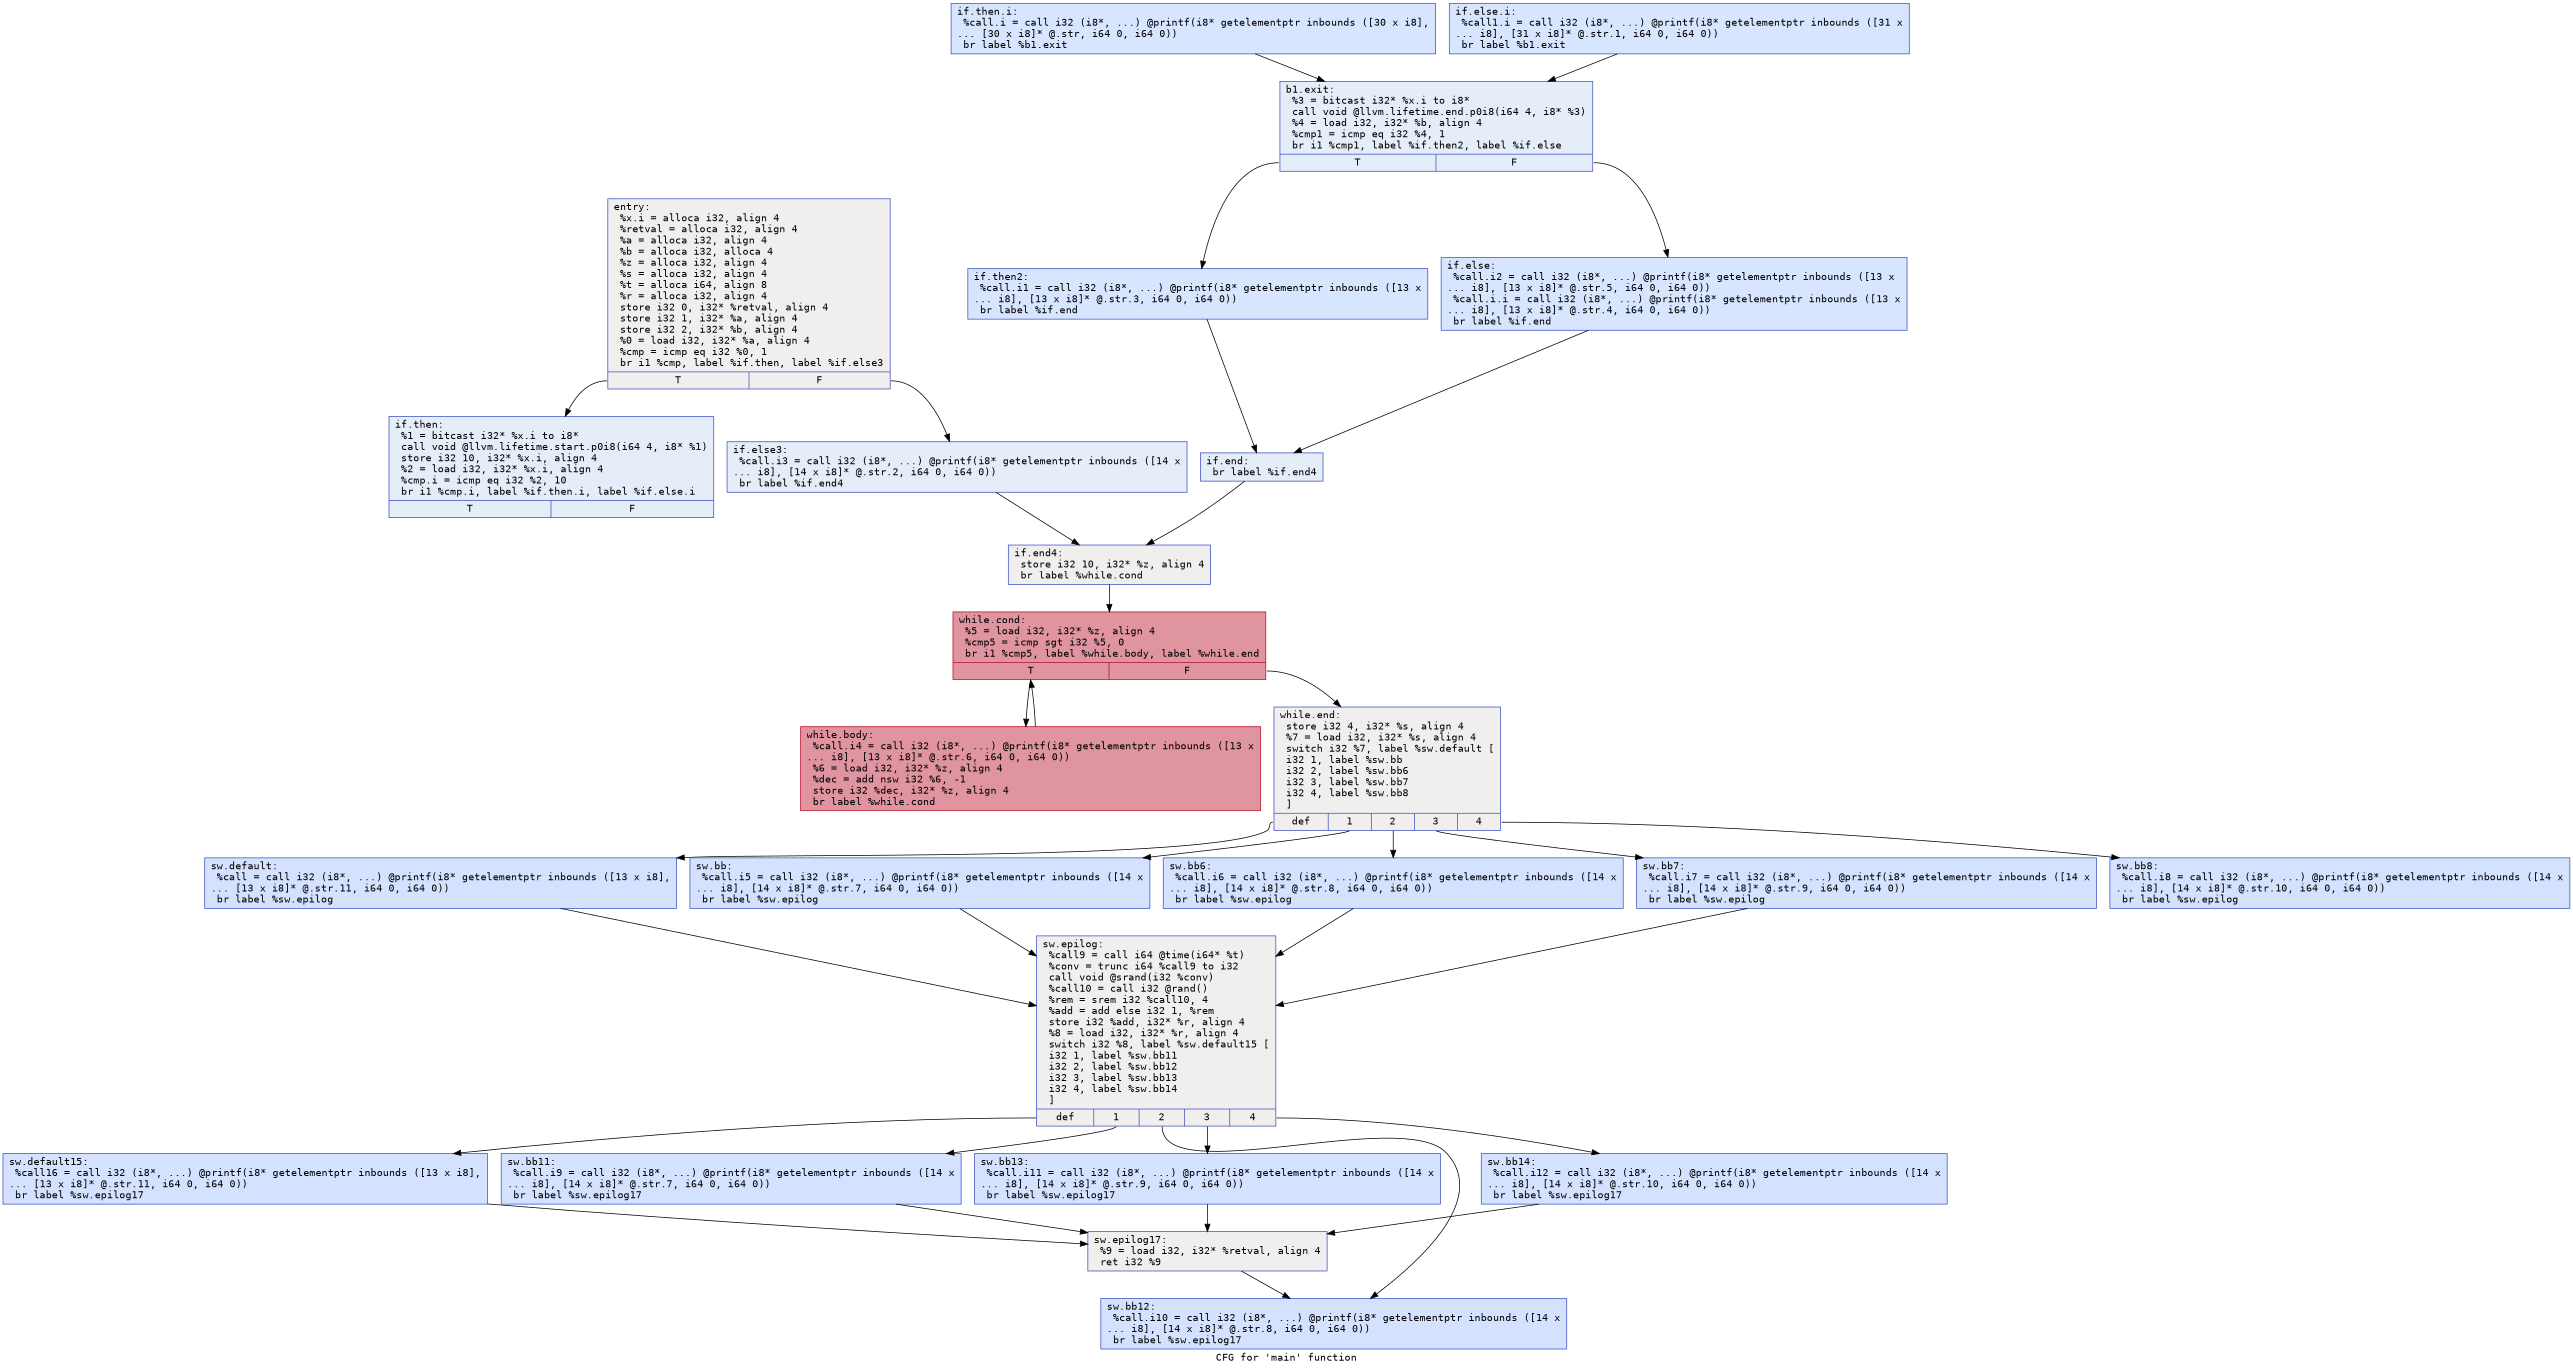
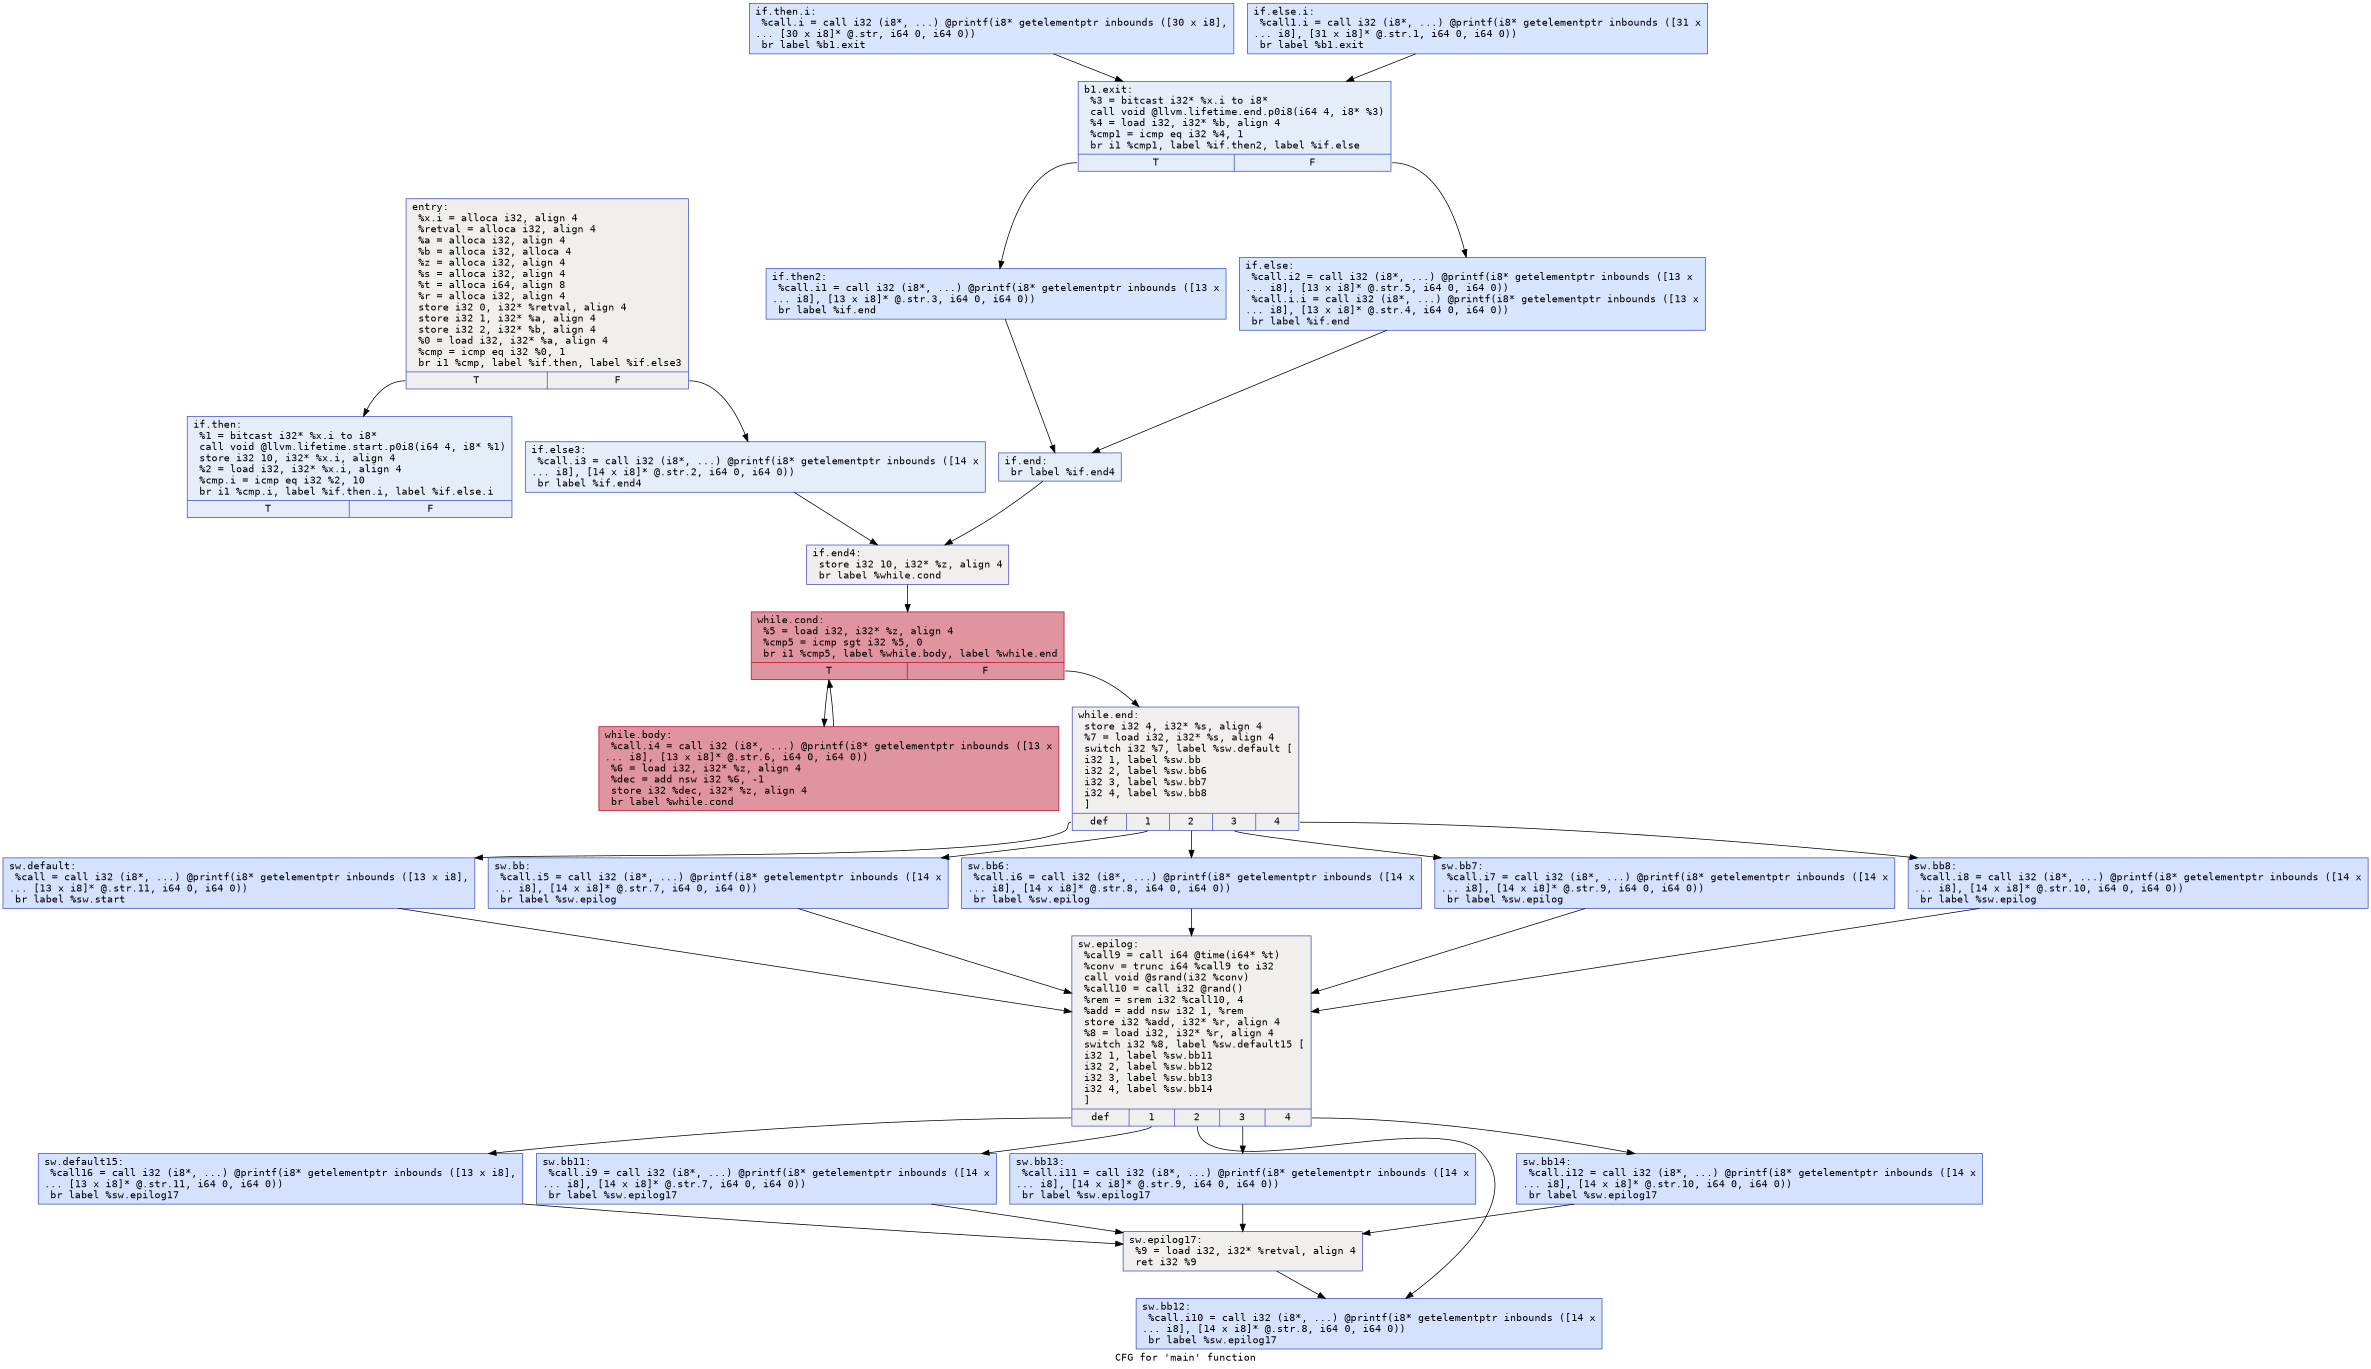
node "sw.default:": text "br label %sw.epilog" -> "br label %sw.start"
edge "sw.bb8:" -> "sw.epilog:": added
node "sw.epilog:": text "%add = add else i32 1, %rem" -> "%add = add nsw i32 1, %rem"
